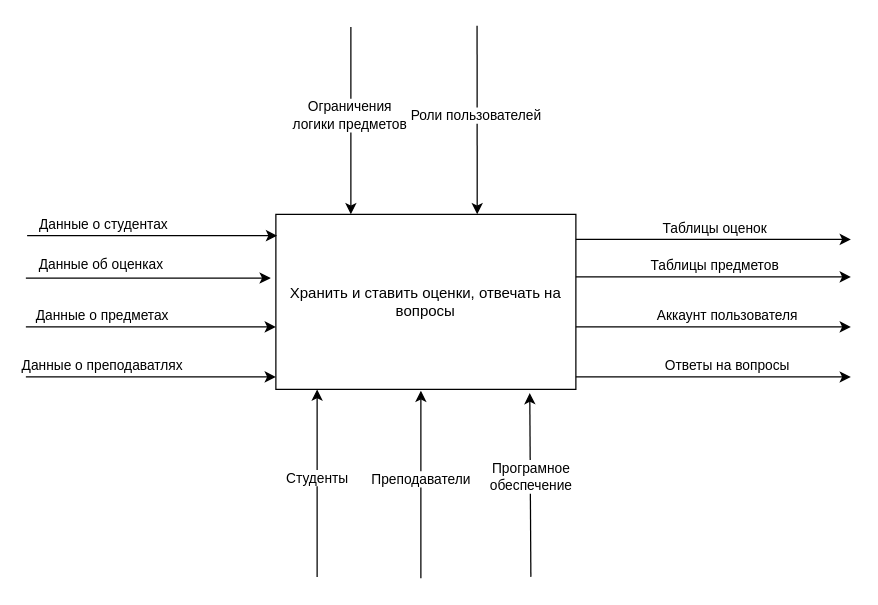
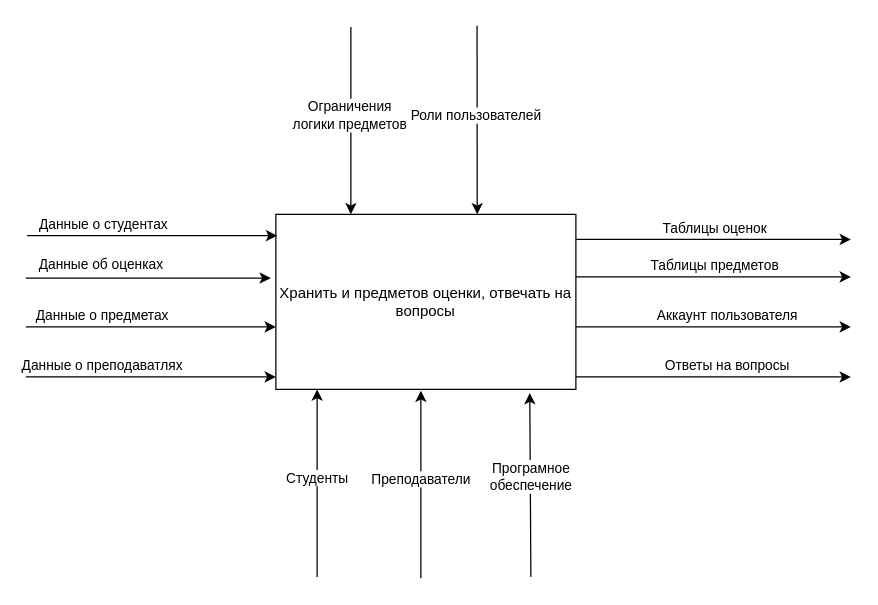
node "Хранить и ставить оценки, отвечать на вопросы": label "Хранить и ставить оценки, отвечать на вопросы" -> "Хранить и предметов оценки, отвечать на вопросы"
